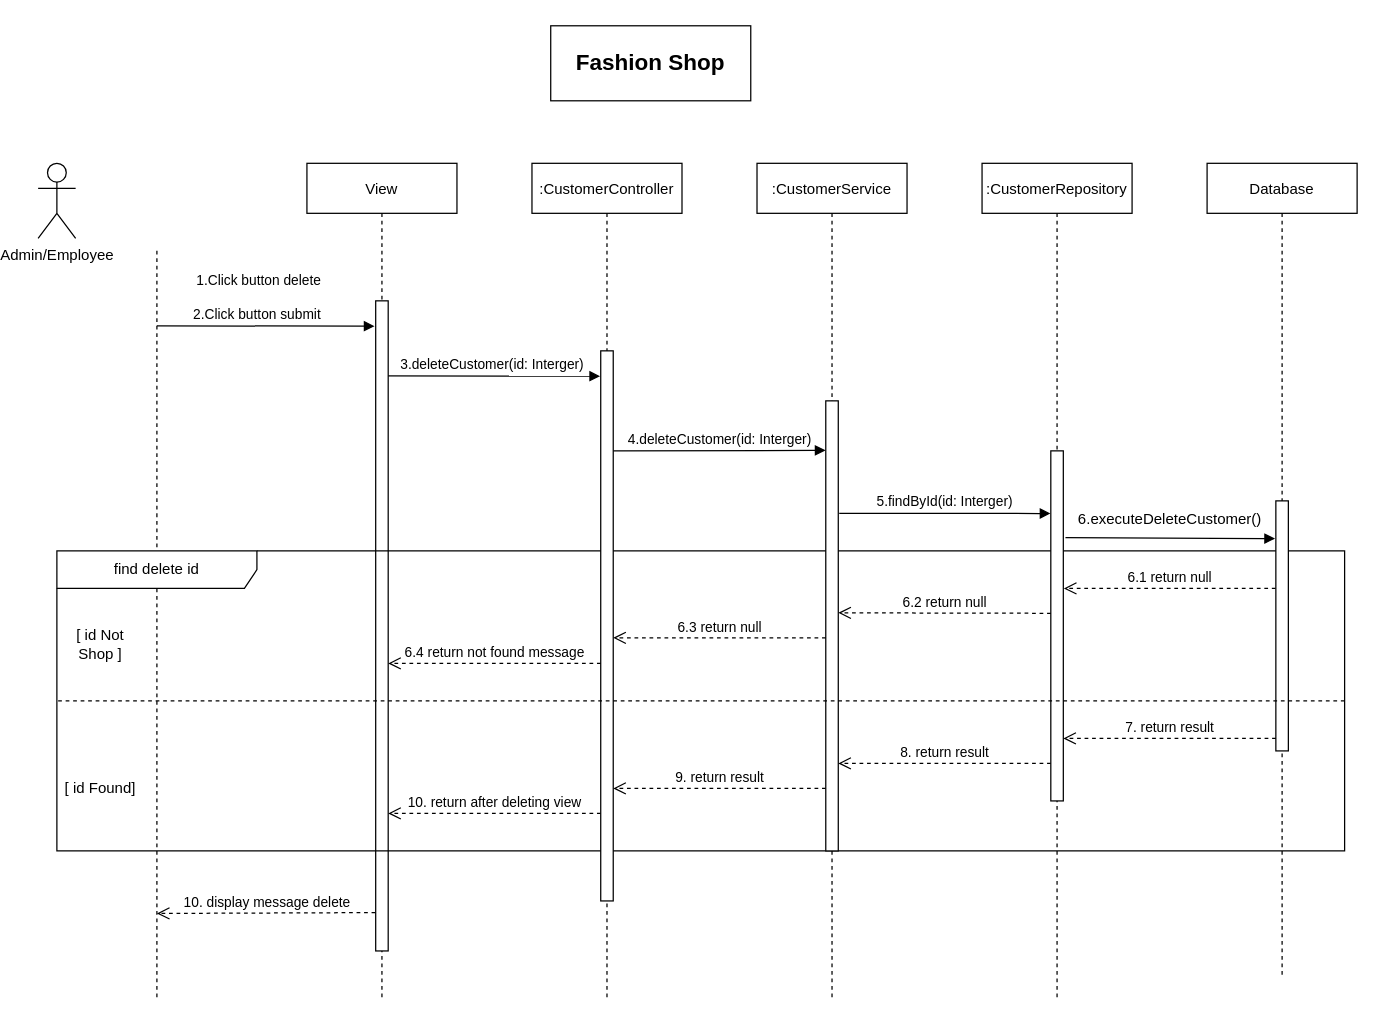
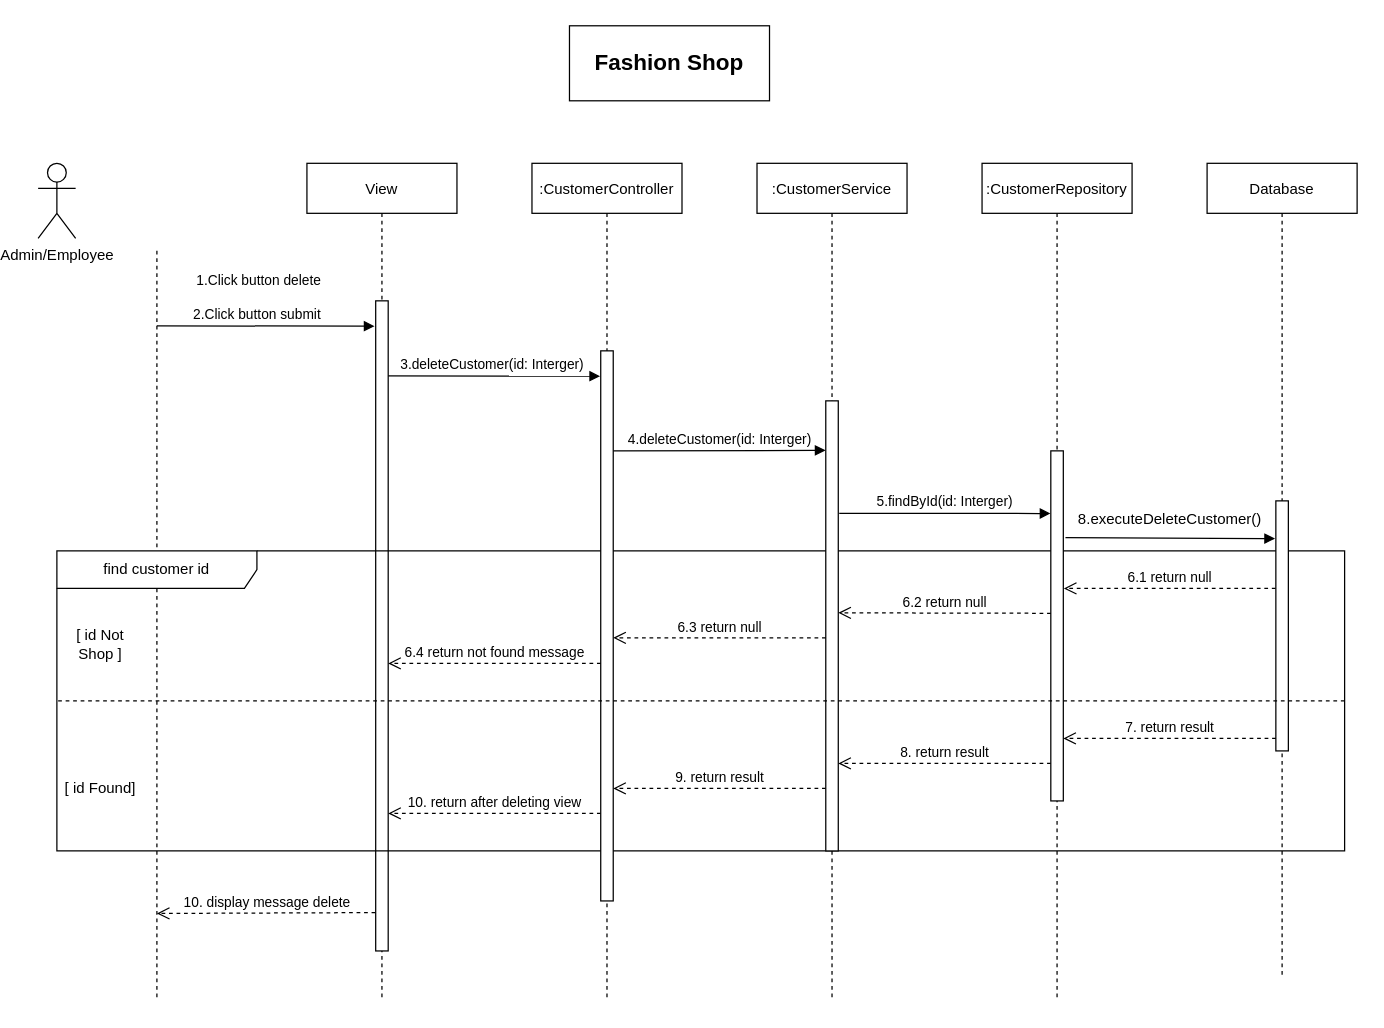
node "Fashion Shop": moved (651, 63) -> (669, 63)
node "6.executeDeleteCustomer()": label "6.executeDeleteCustomer()" -> "8.executeDeleteCustomer()"
node "find delete id": label "find delete id" -> "find customer id"
